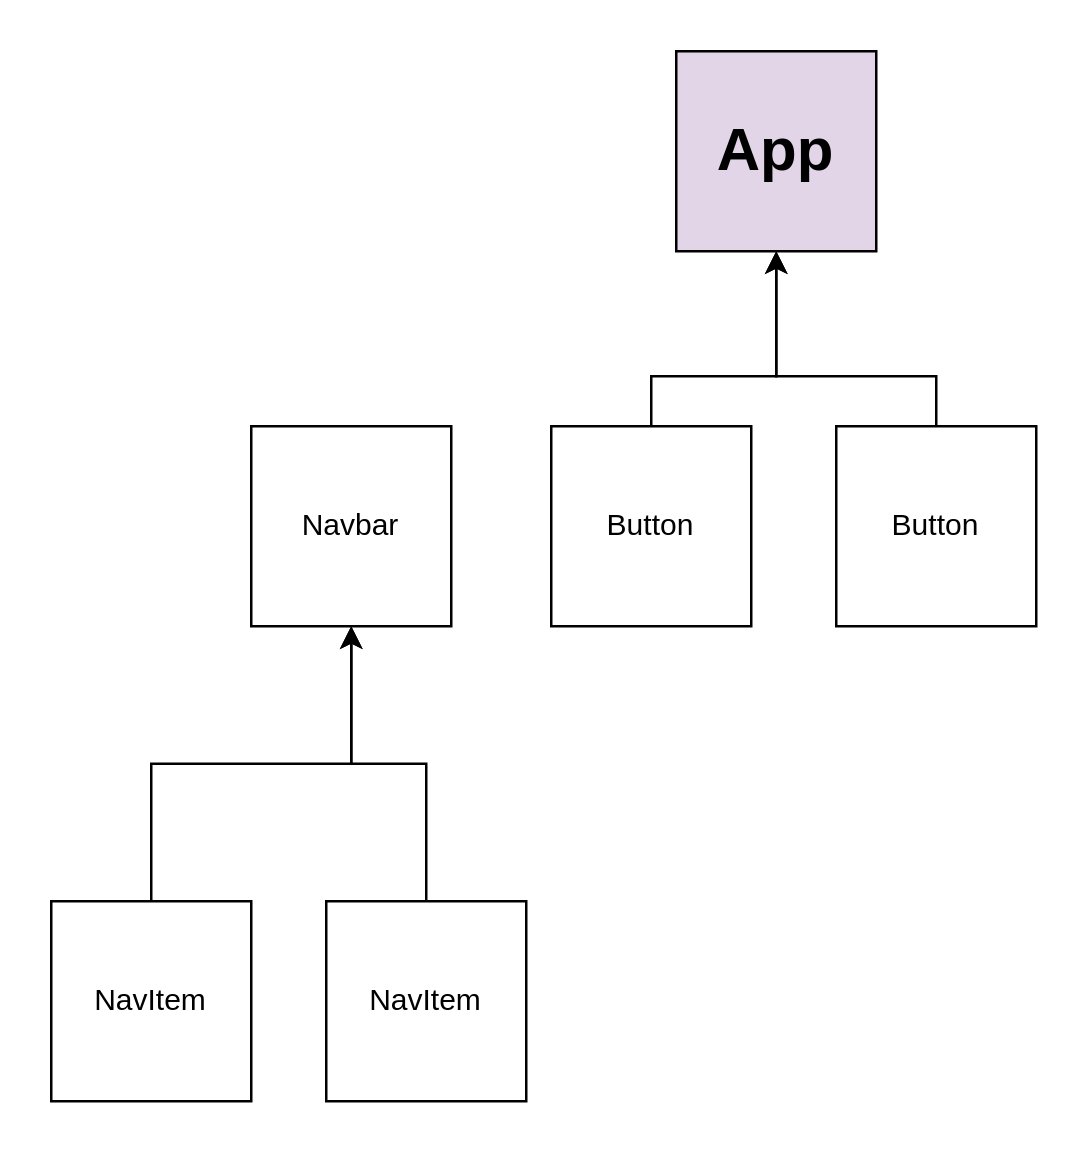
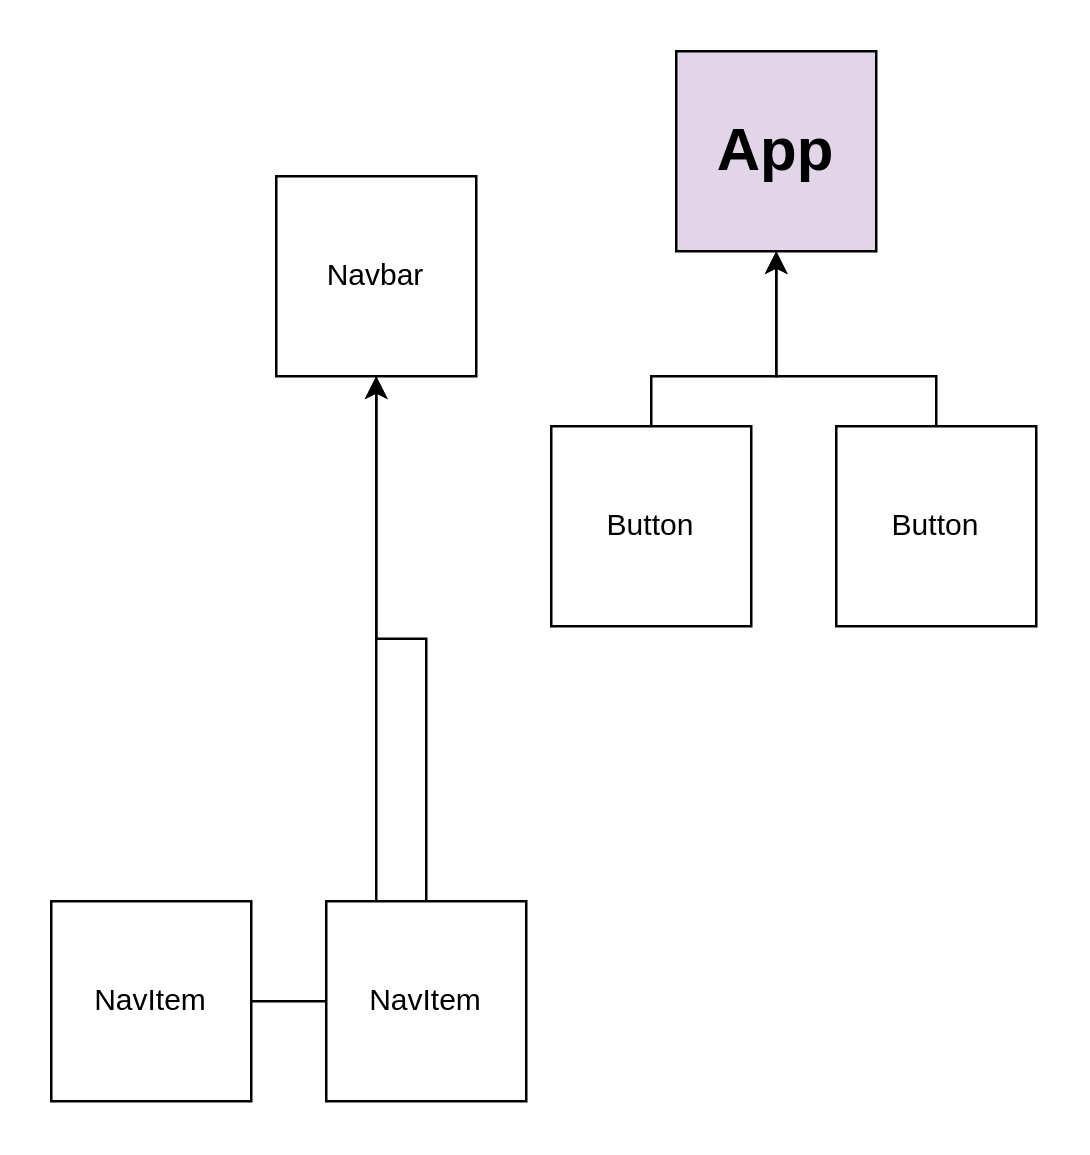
node "Navbar": moved (351, 526) -> (376, 276)
